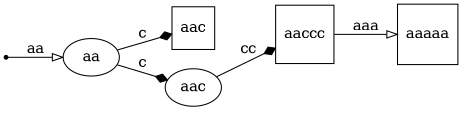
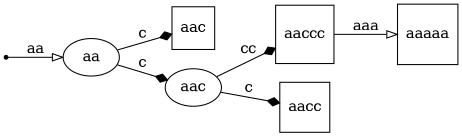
node "aacc": added
